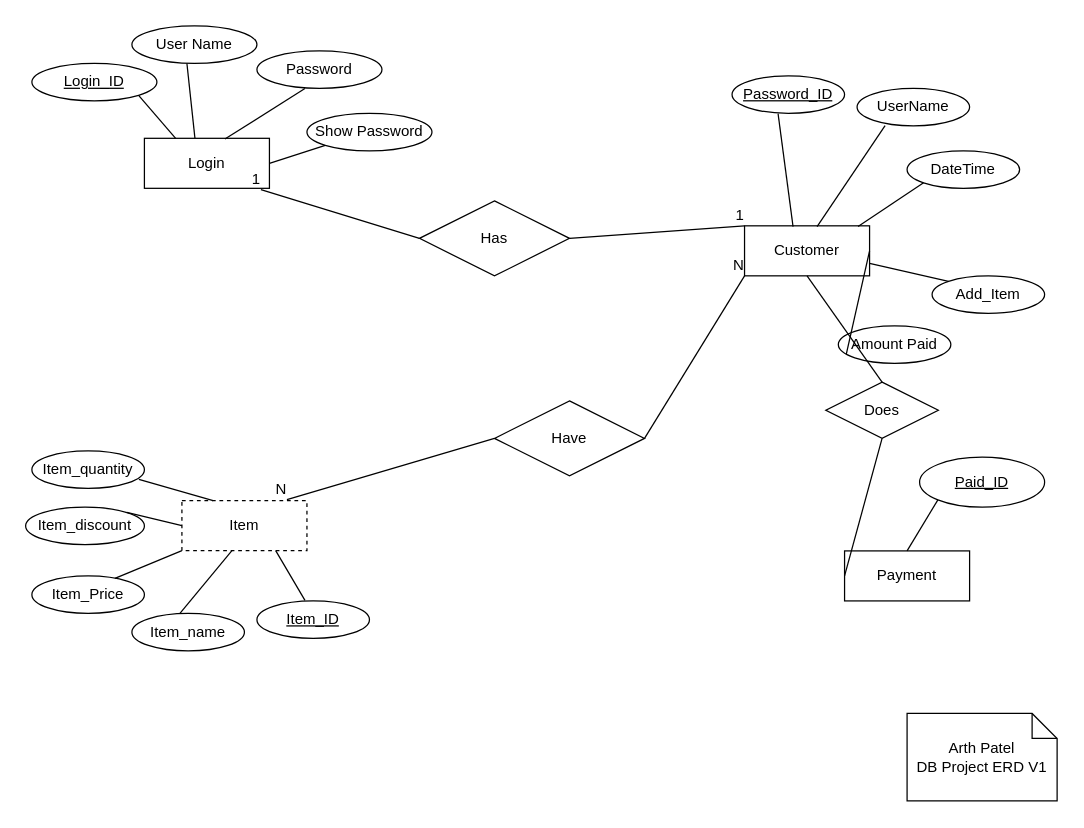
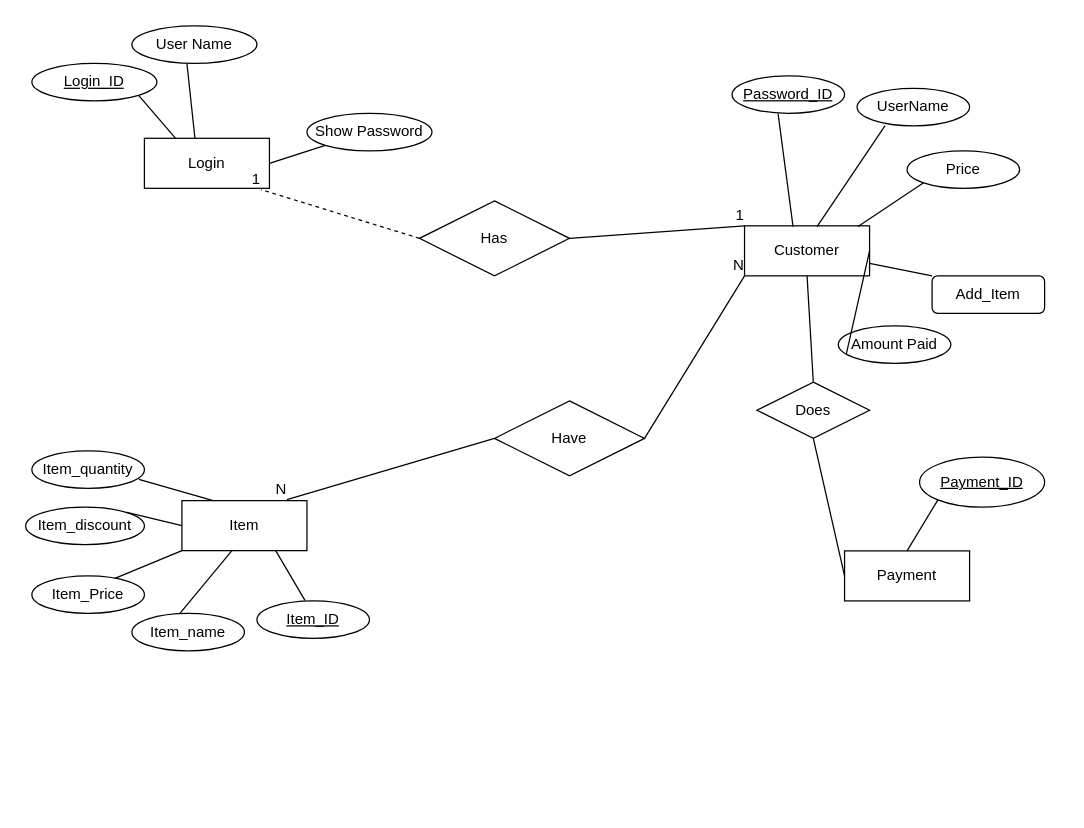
node "Password": removed
edge "Password" -- "Login": removed
node "DateTime": label "DateTime" -> "Price"
edge "Login" -- "Has": style solid -> dashed
node "Add_Item": shape ellipse -> rounded rectangle
node "Does": moved (882, 410) -> (813, 410)
node "Paid_ID": label "Paid_ID" -> "Payment_ID"
node "Item": style dashed -> solid
node "Arth Patel DB Project ERD V1": removed
